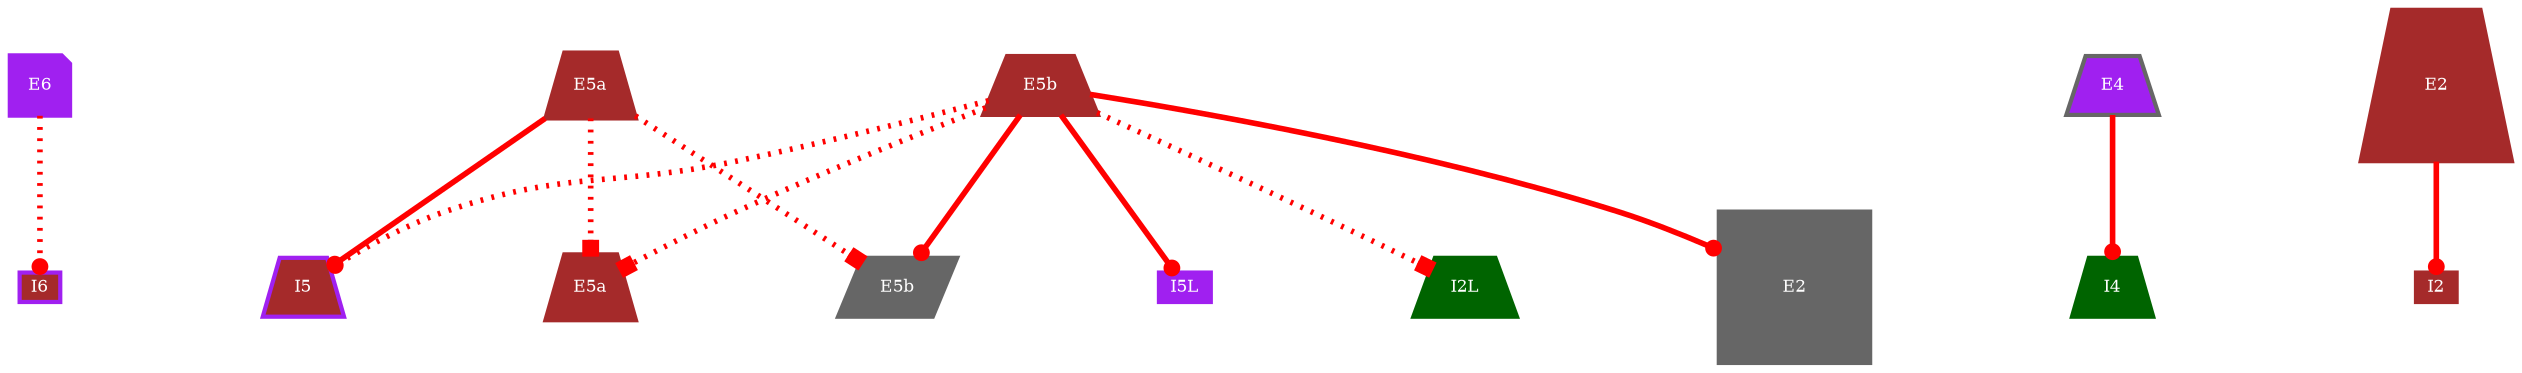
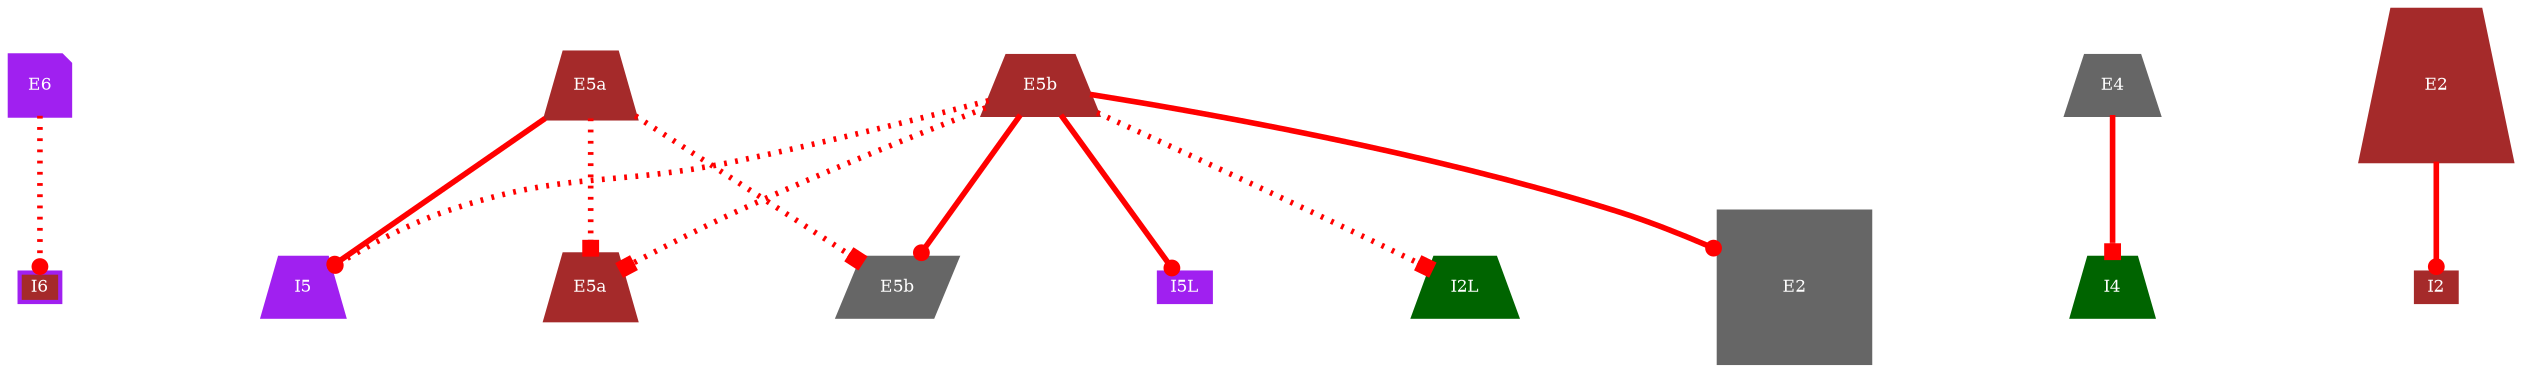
node "E4": fillcolor purple -> gray40
edge "E4" -> "I4": arrowhead dot -> box
node "I5": fillcolor brown -> purple
